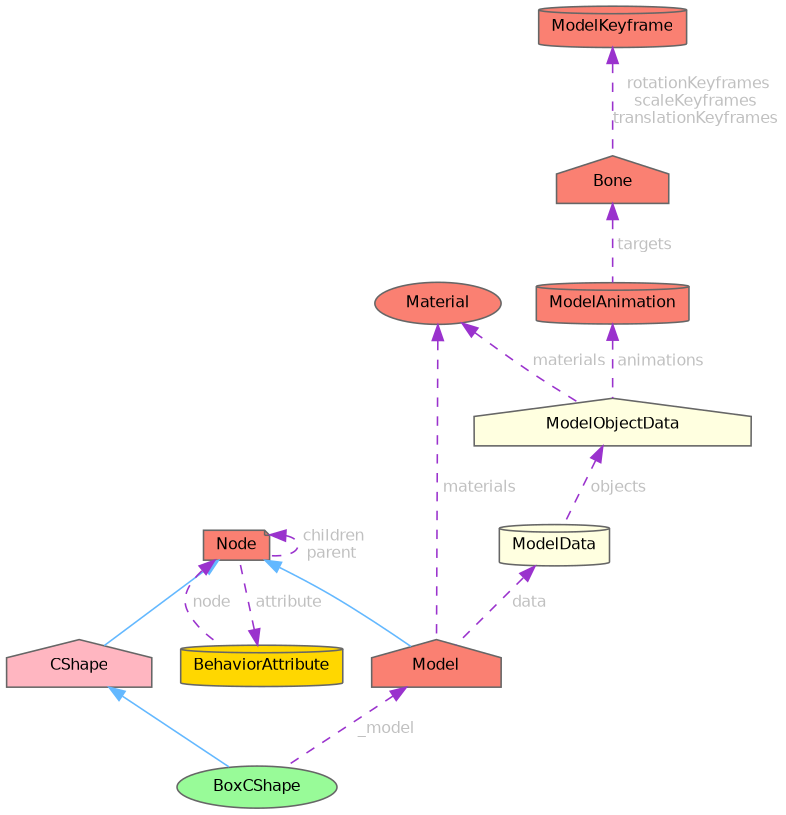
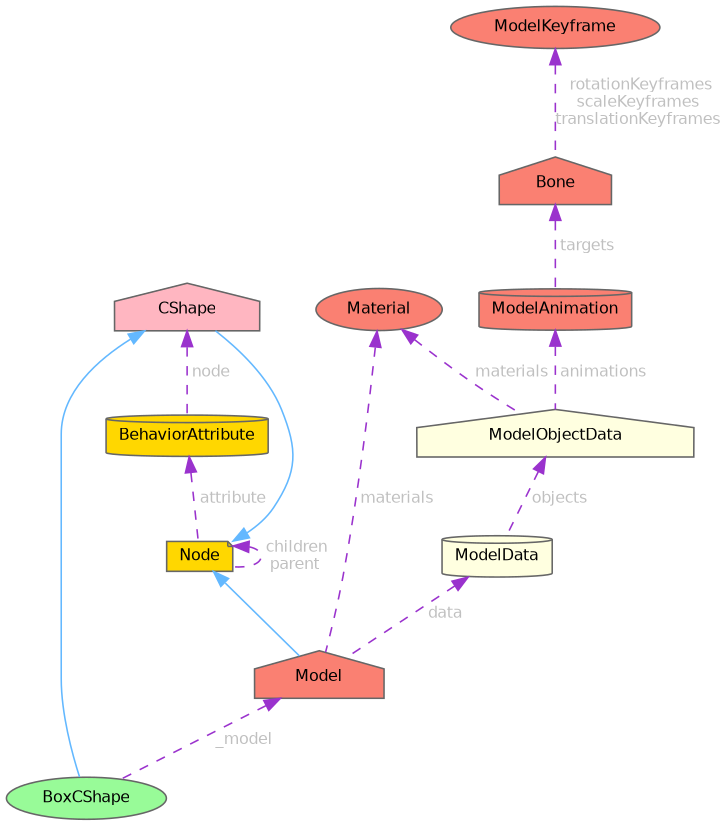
node "ModelKeyframe": shape cylinder -> ellipse
node "Node": fillcolor salmon -> gold
edge "BehaviorAttribute" -> "Node": now "BehaviorAttribute" -> "CShape"
